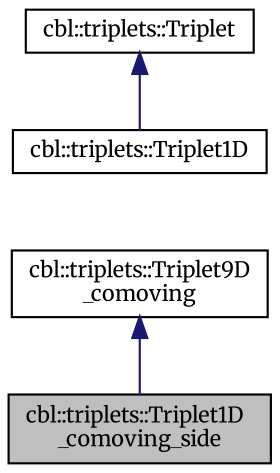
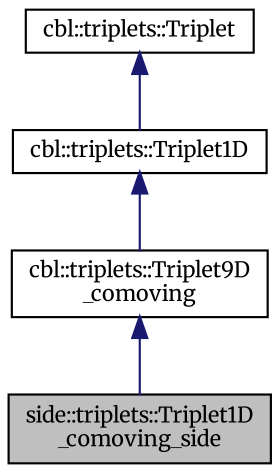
edge "cbl::triplets::Triplet9D _comoving" -> "cbl::triplets::Triplet1D": added
node "cbl::triplets::Triplet1D _comoving_side": label "cbl::triplets::Triplet1D _comoving_side" -> "side::triplets::Triplet1D _comoving_side"
